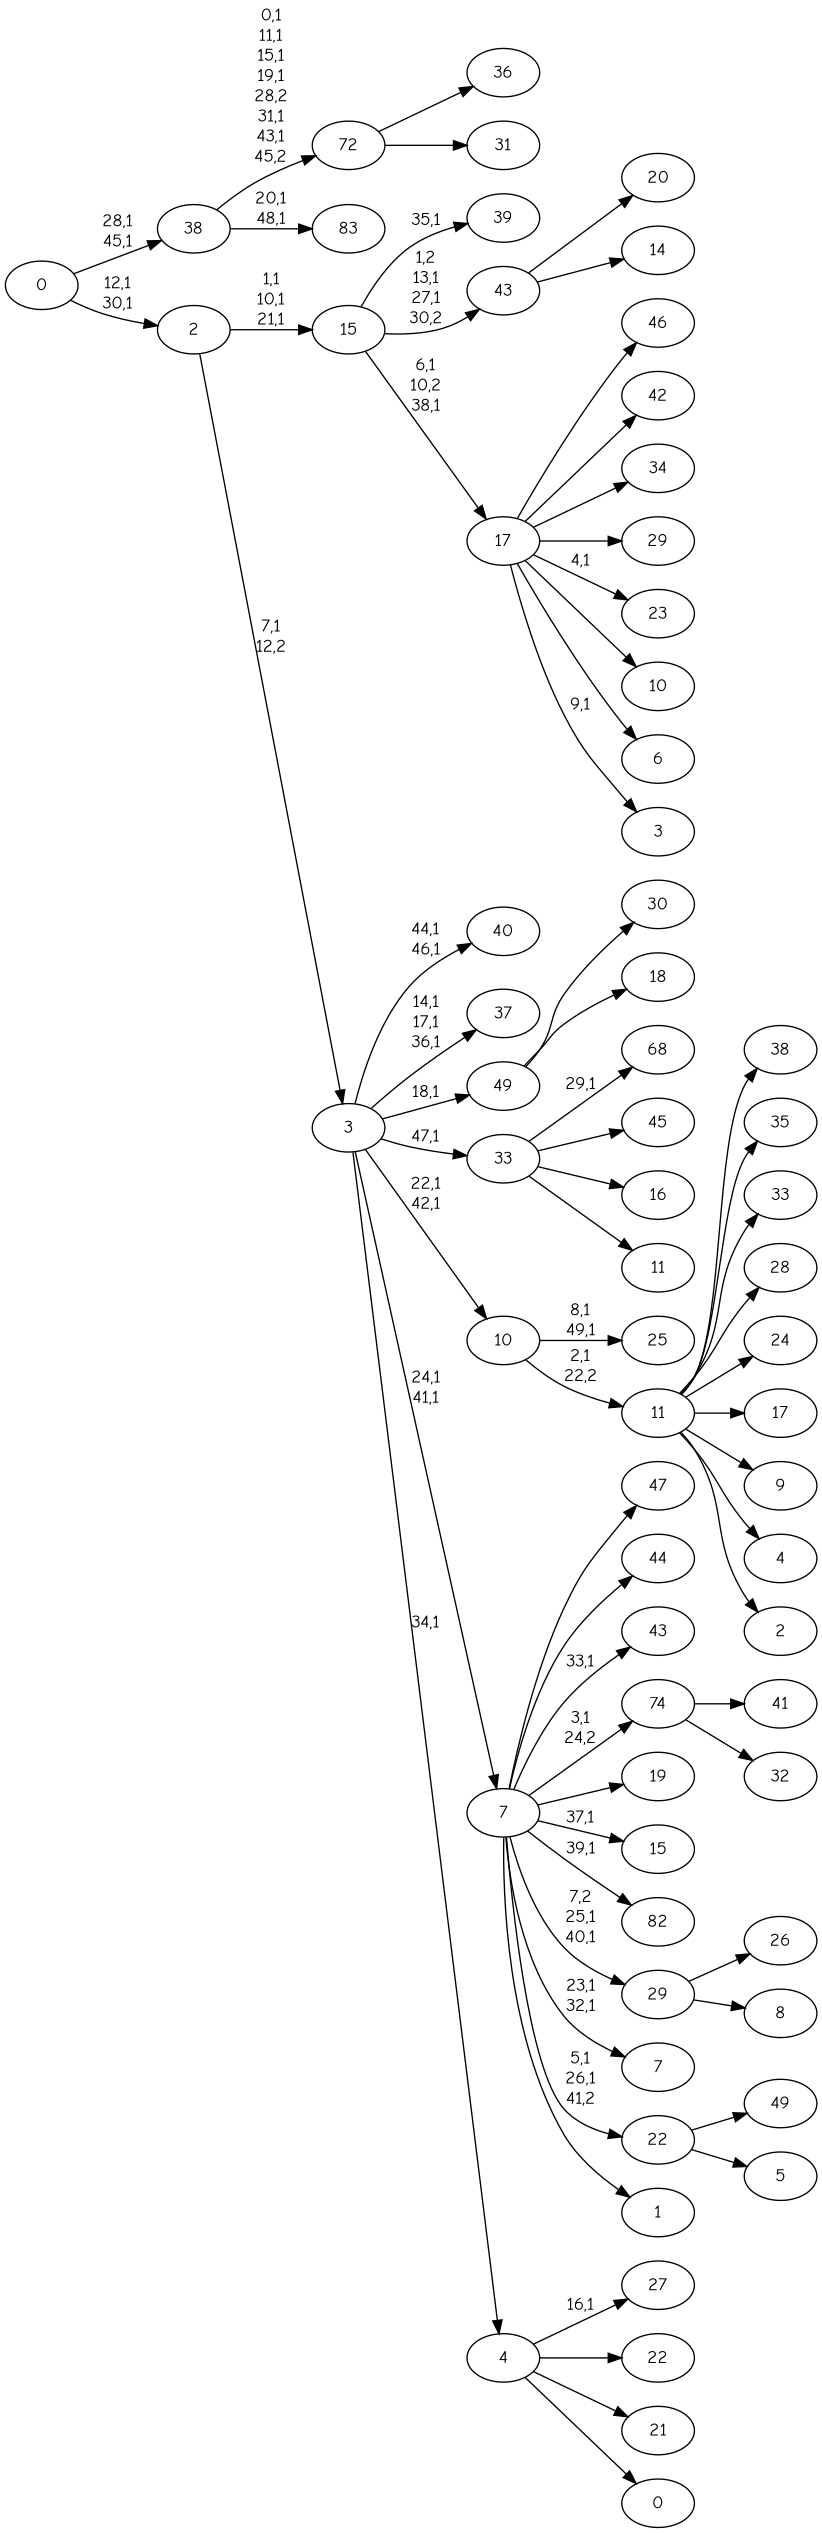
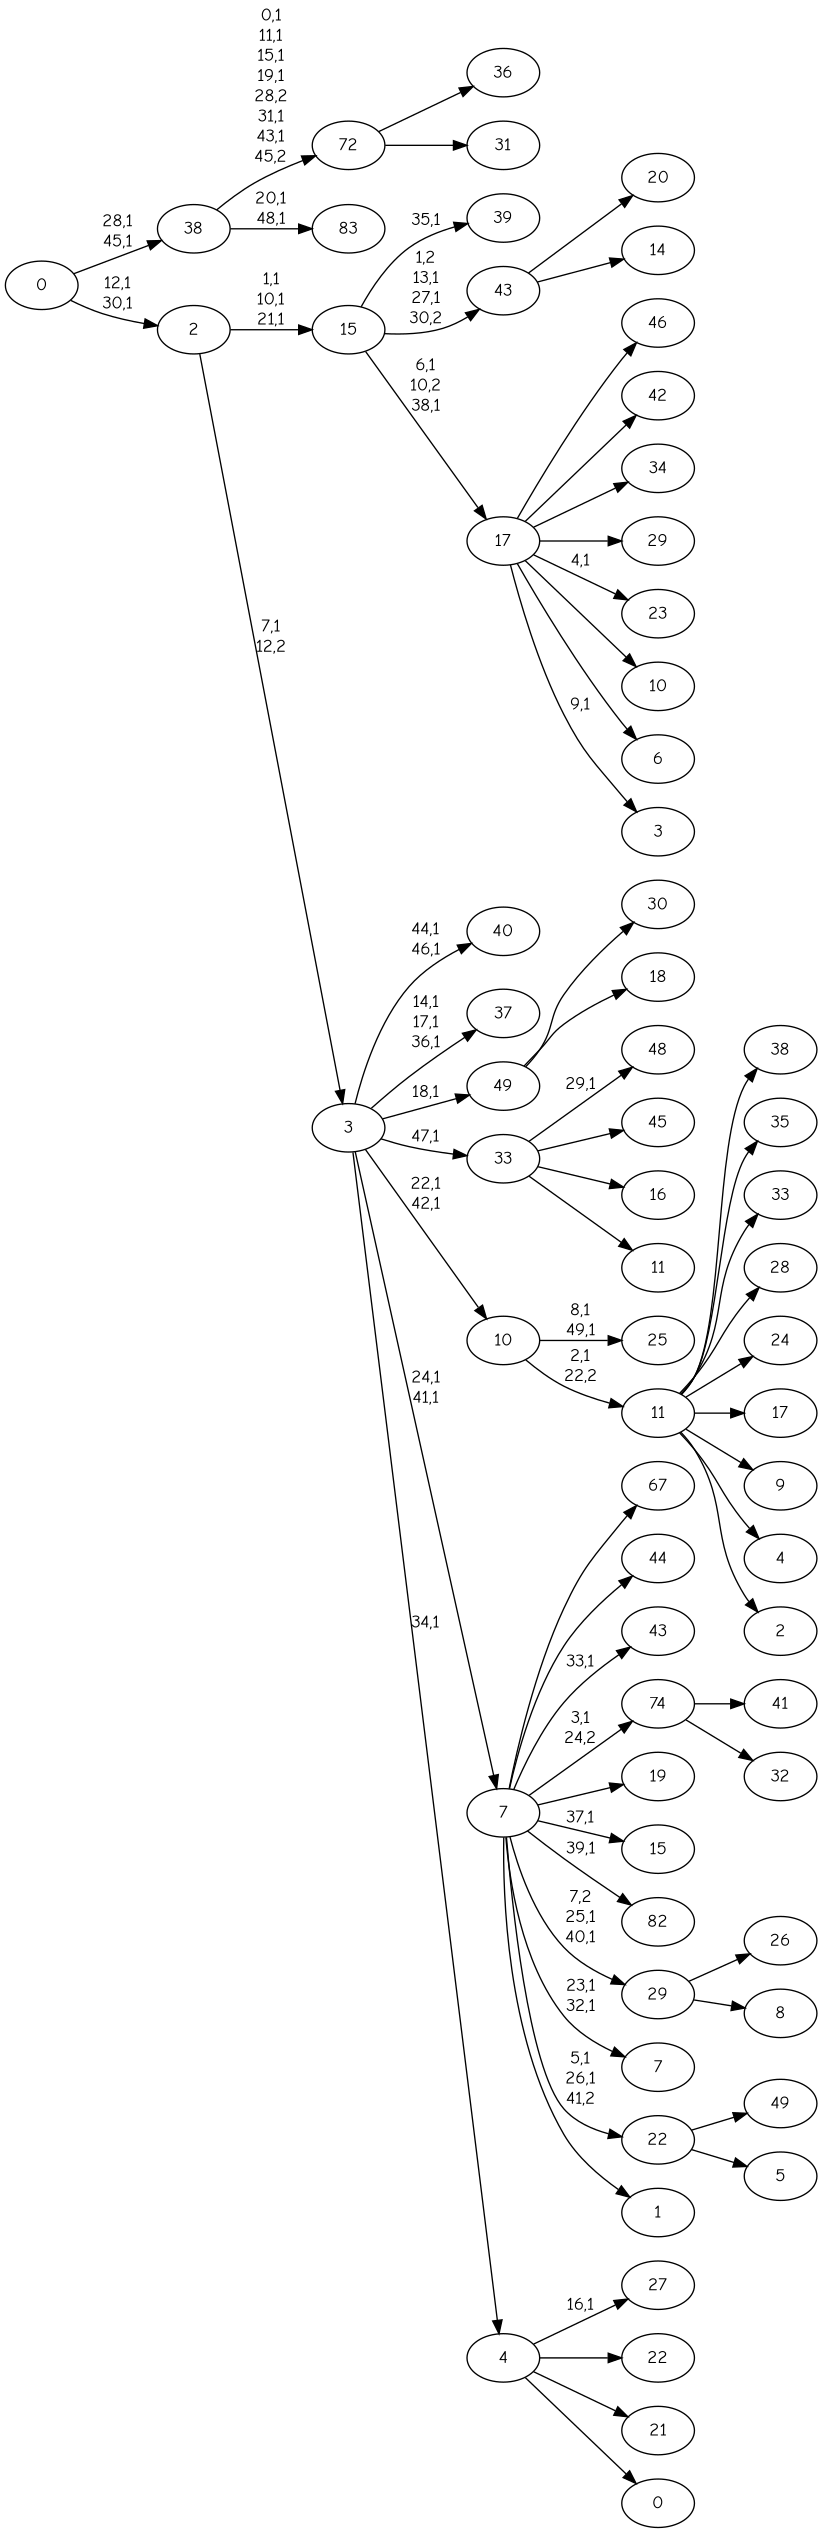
node "68": label "68" -> "48"
node "47": label "47" -> "67"
